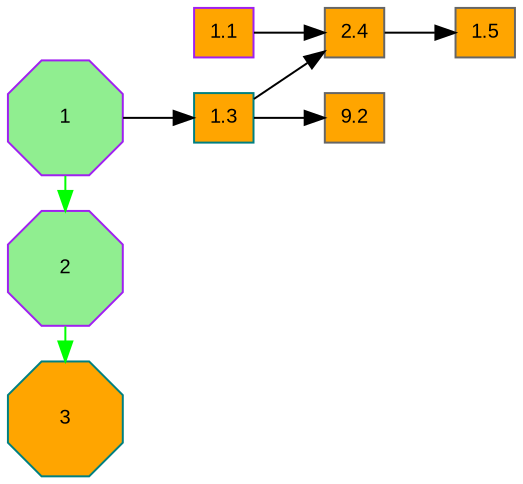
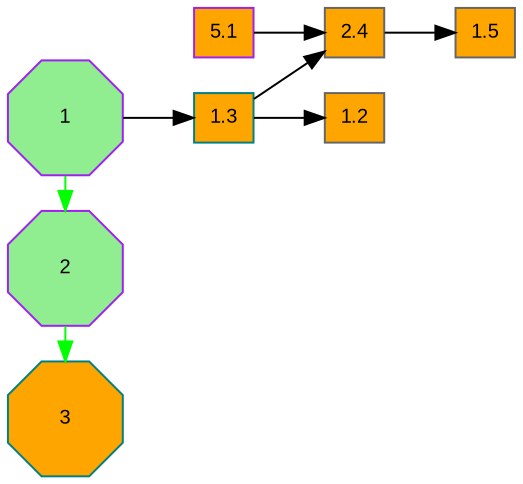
node "1.1": label "1.1" -> "5.1"
node "9.2": label "9.2" -> "1.2"
